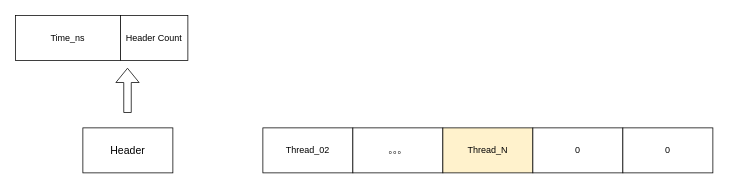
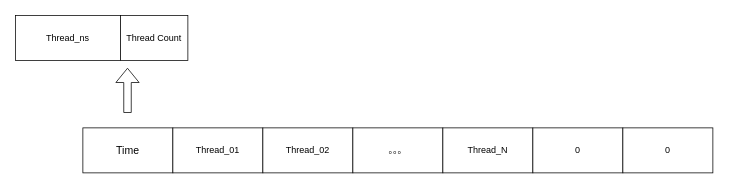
node "Time_ns": label "Time_ns" -> "Thread_ns"
node "Header Count": label "Header Count" -> "Thread Count"
node "Header": label "Header" -> "Time"
node "Thread_01": added
node "Thread_N": fillcolor #fff2cc -> #ffffff
